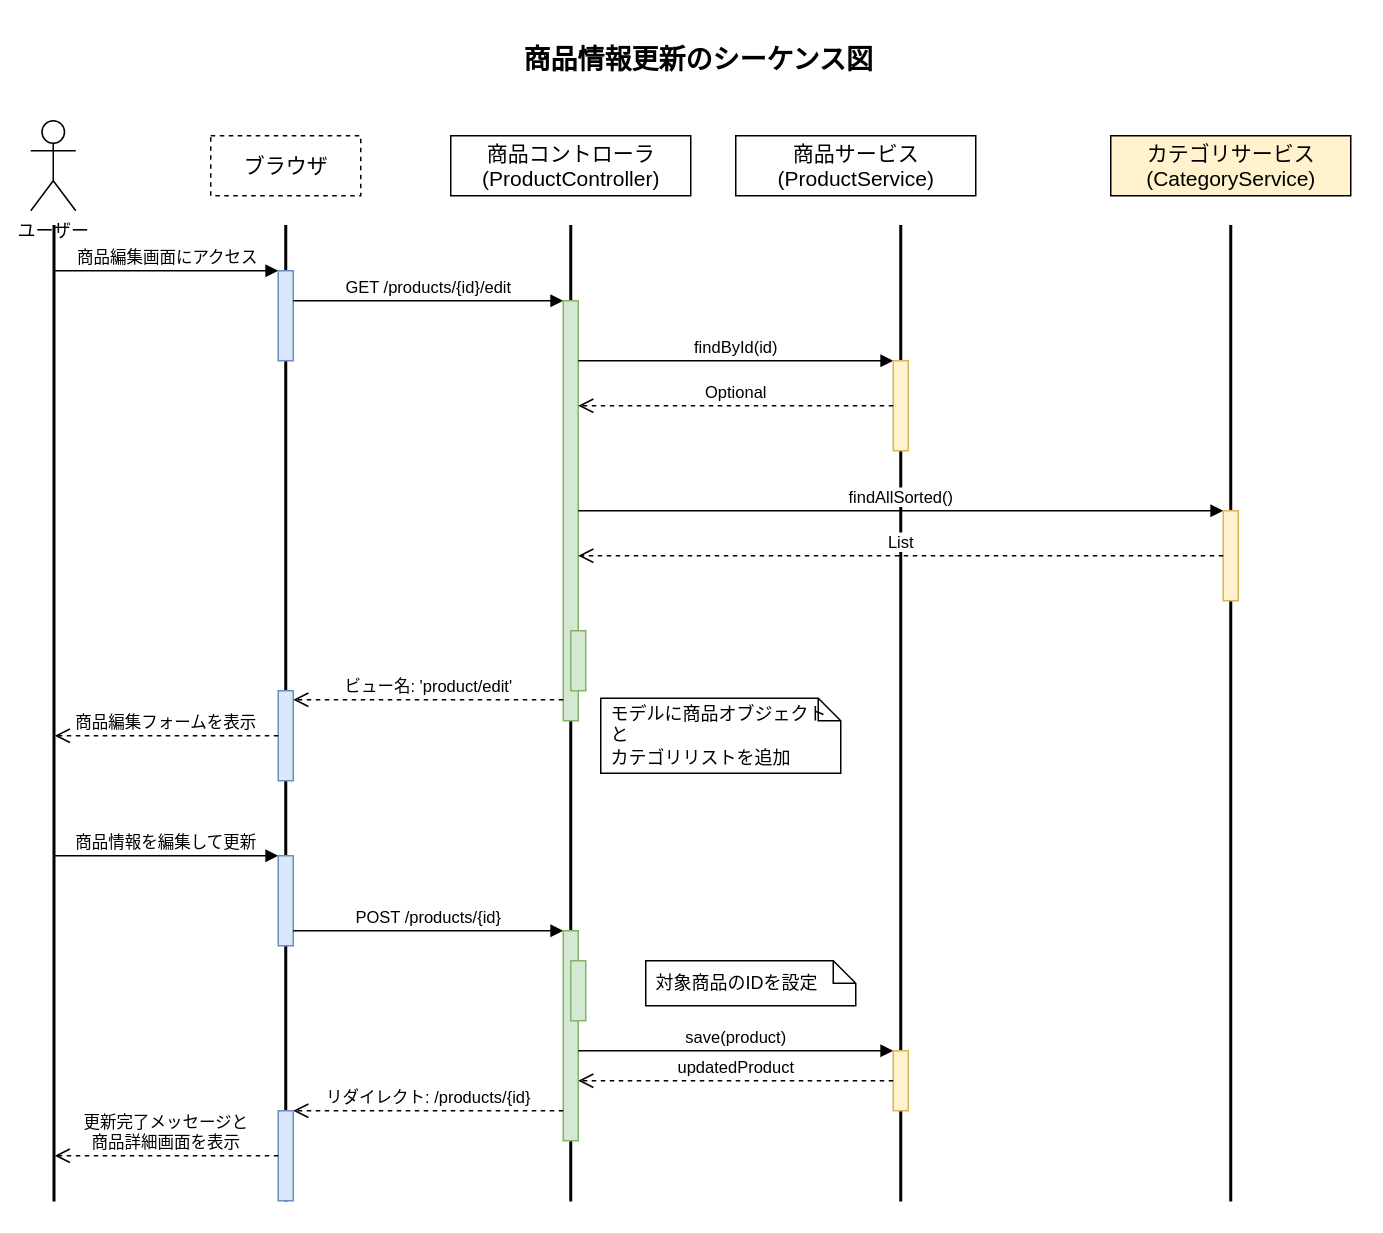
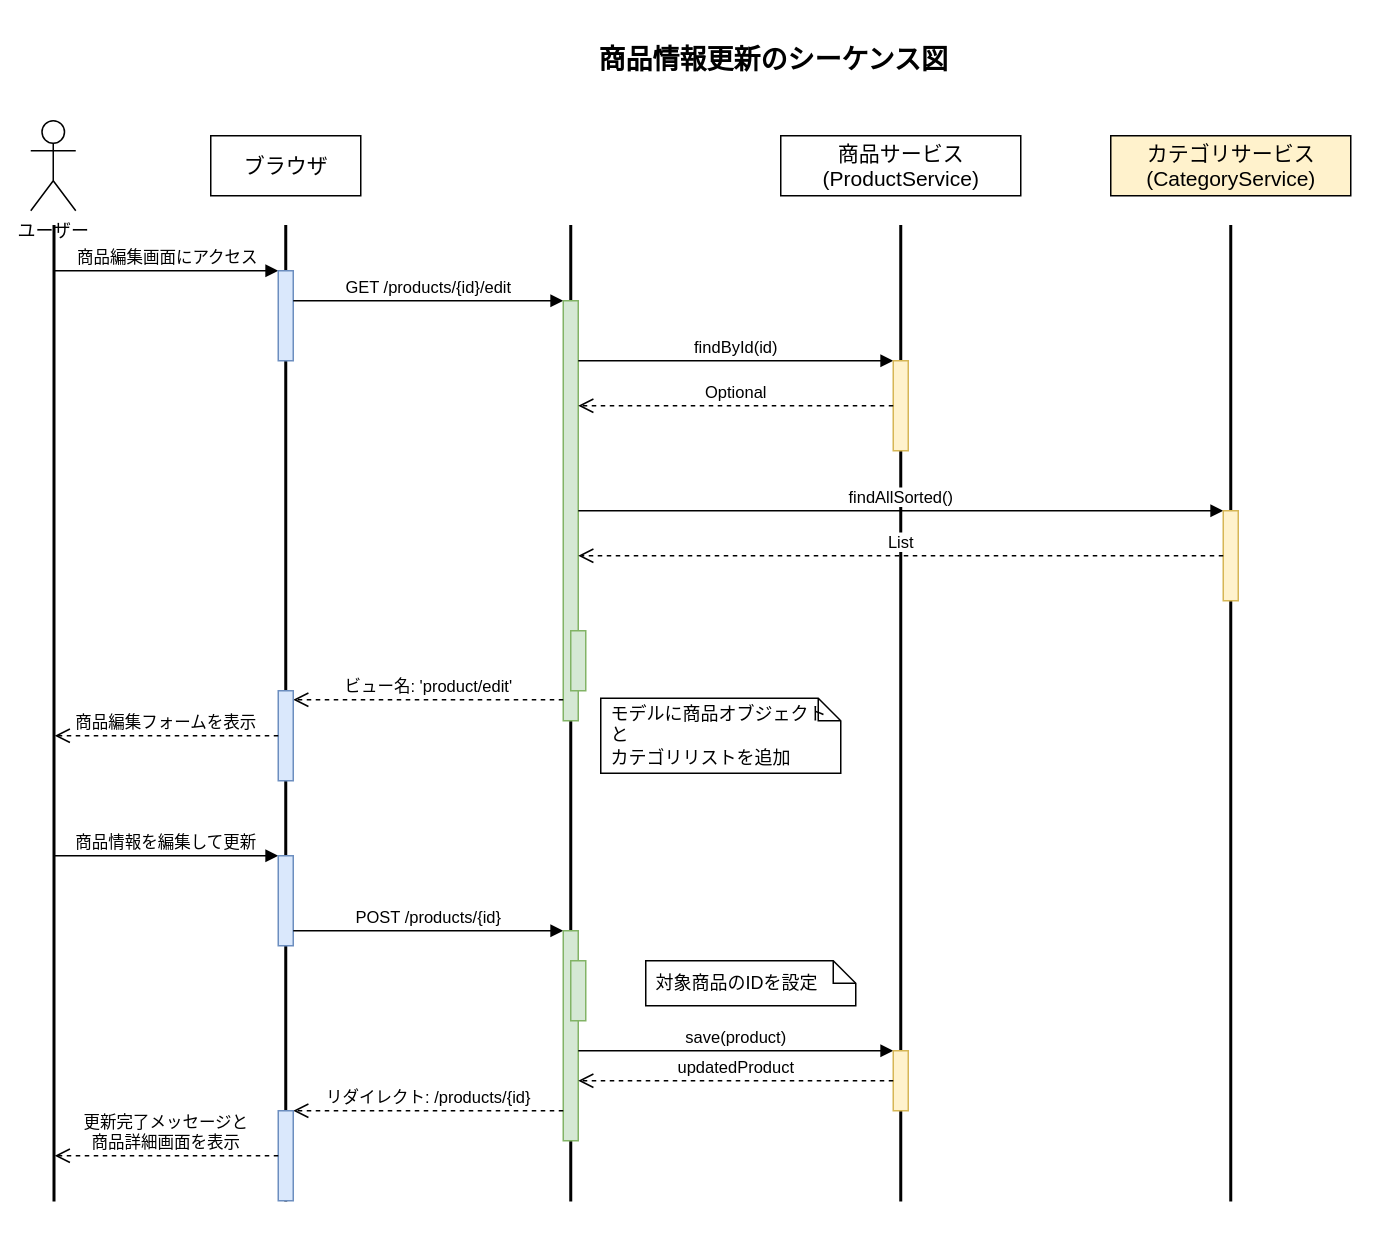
node "商品情報更新のシーケンス図": moved (698, 61) -> (773, 61)
node "ブラウザ": style dashed -> solid
node "商品コントローラ (ProductController)": removed
node "商品サービス (ProductService)": moved (856, 166) -> (901, 166)
